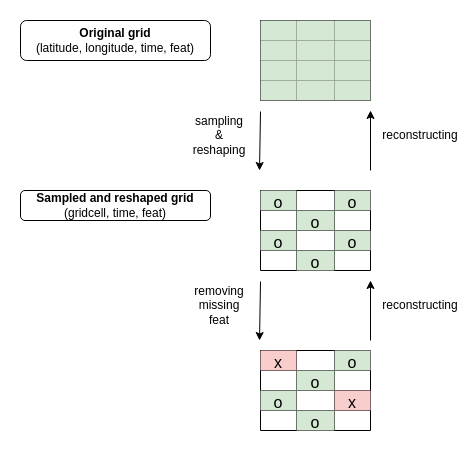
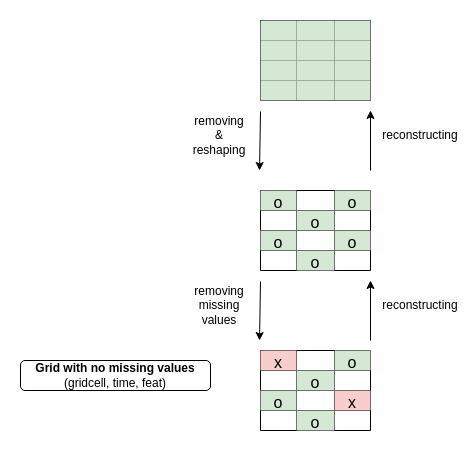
node "Original grid (latitude, longitude, time, feat)": removed
node "sampling & reshaping": label "sampling & reshaping" -> "removing & reshaping"
node "Sampled and reshaped grid (gridcell, time, feat)": removed
node "removing missing feat": label "removing missing feat" -> "removing missing values"
node "Grid with no missing values (gridcell, time, feat)": added
